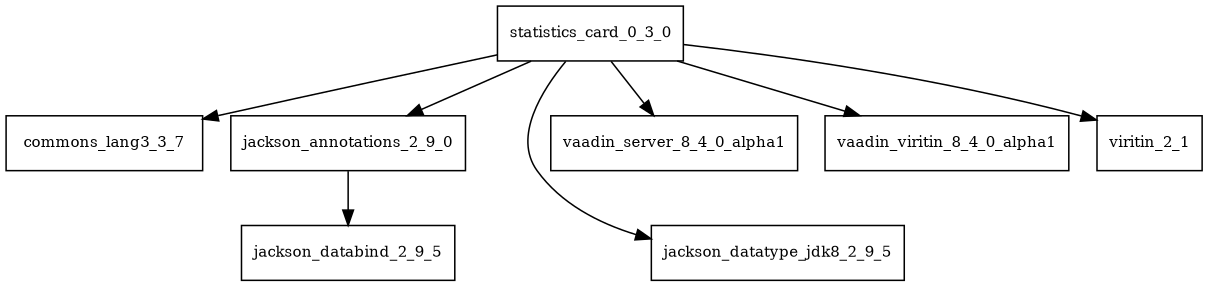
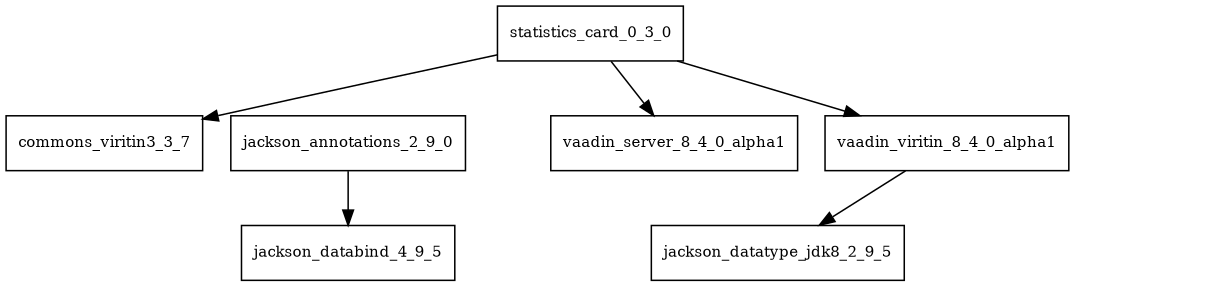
edge "statistics_card_0_3_0" -> "jackson_annotations_2_9_0": removed
node "commons_lang3_3_7": label "commons_lang3_3_7" -> "commons_viritin3_3_7"
node "viritin_2_1": removed
edge "statistics_card_0_3_0" -> "jackson_datatype_jdk8_2_9_5": now "vaadin_viritin_8_4_0_alpha1" -> "jackson_datatype_jdk8_2_9_5"
node "jackson_databind_2_9_5": label "jackson_databind_2_9_5" -> "jackson_databind_4_9_5"
